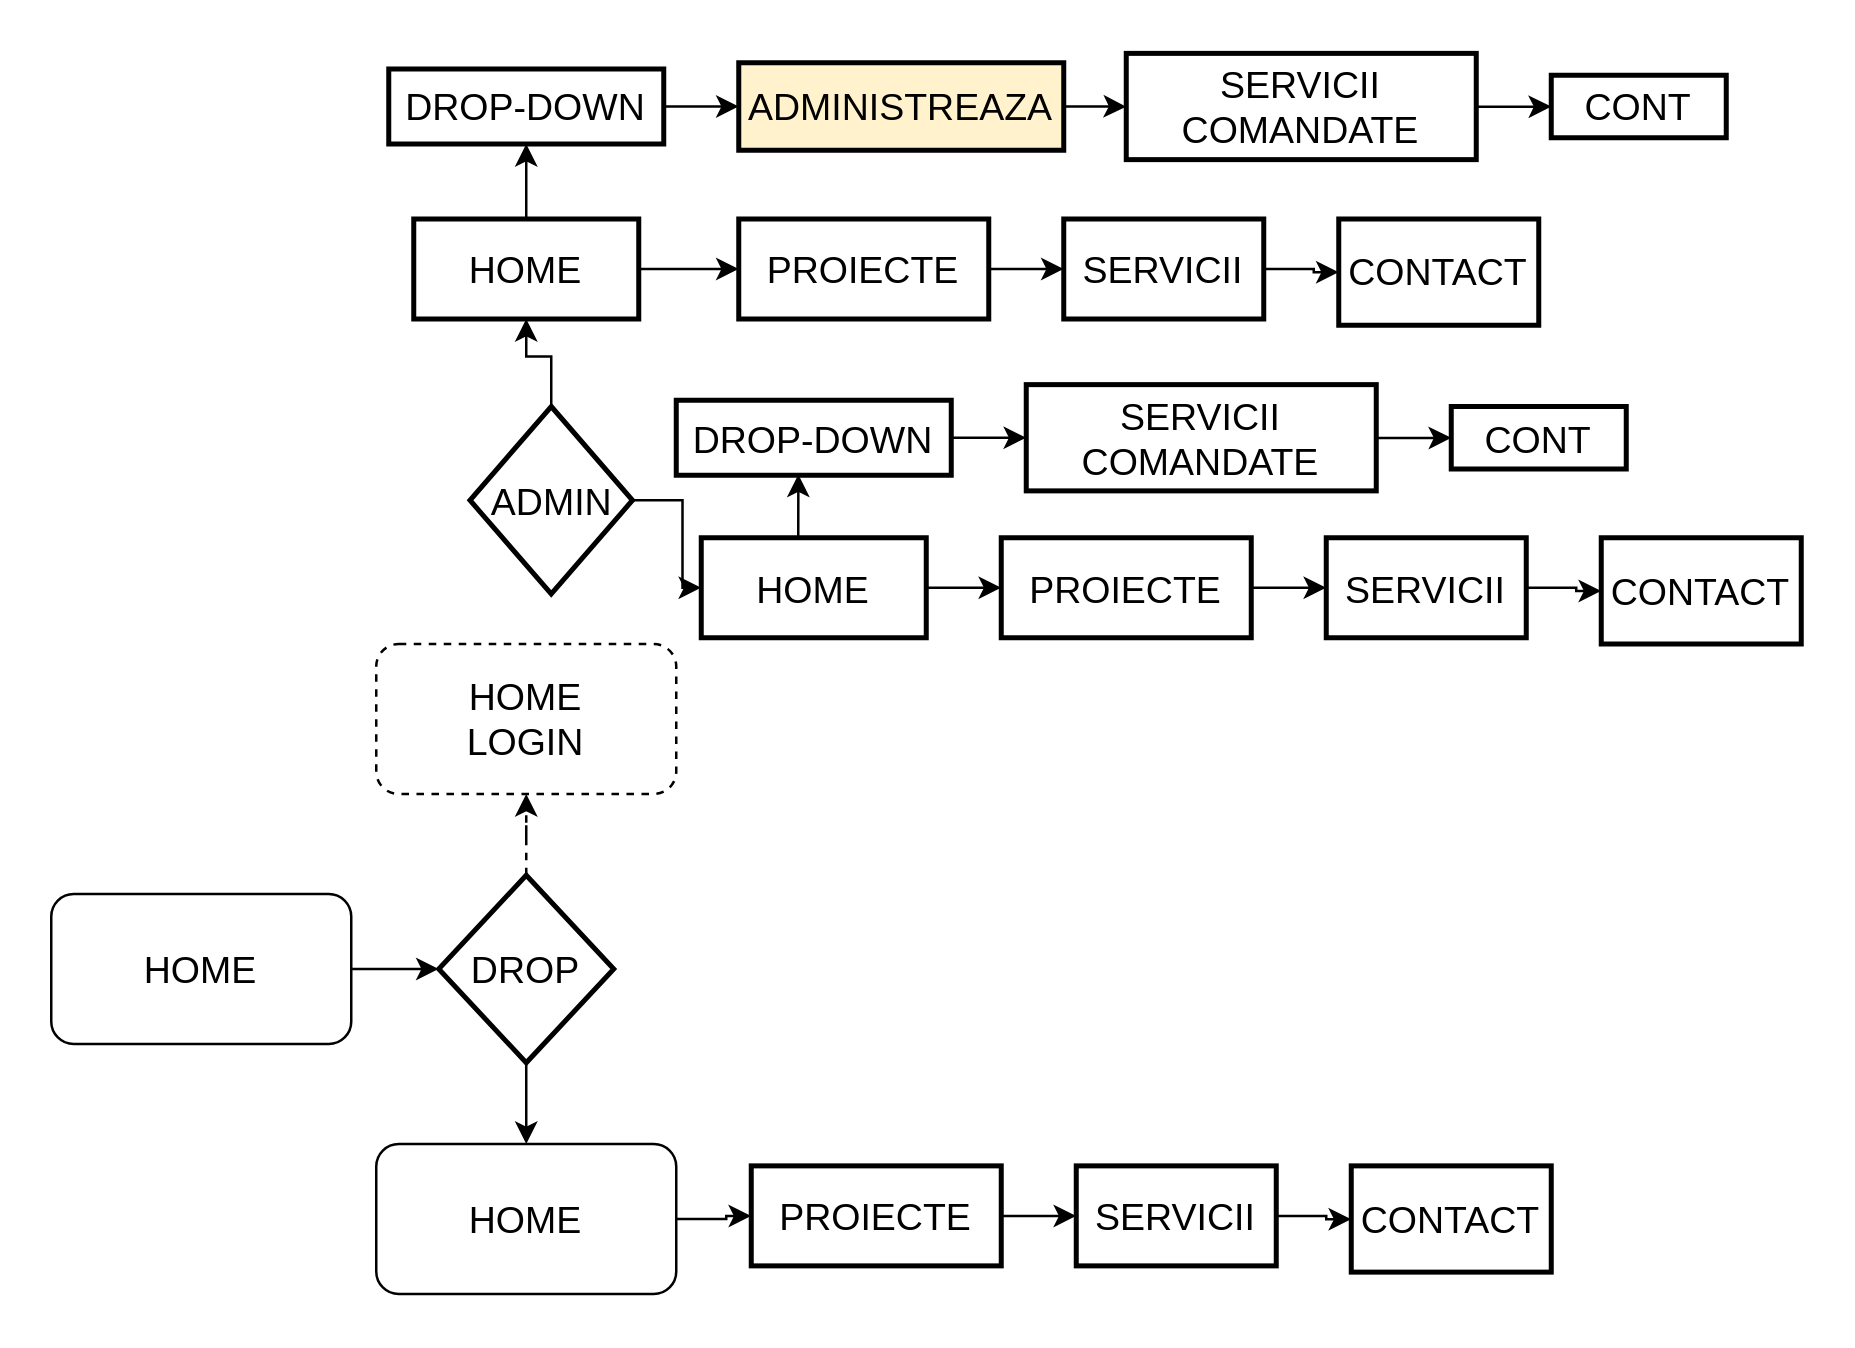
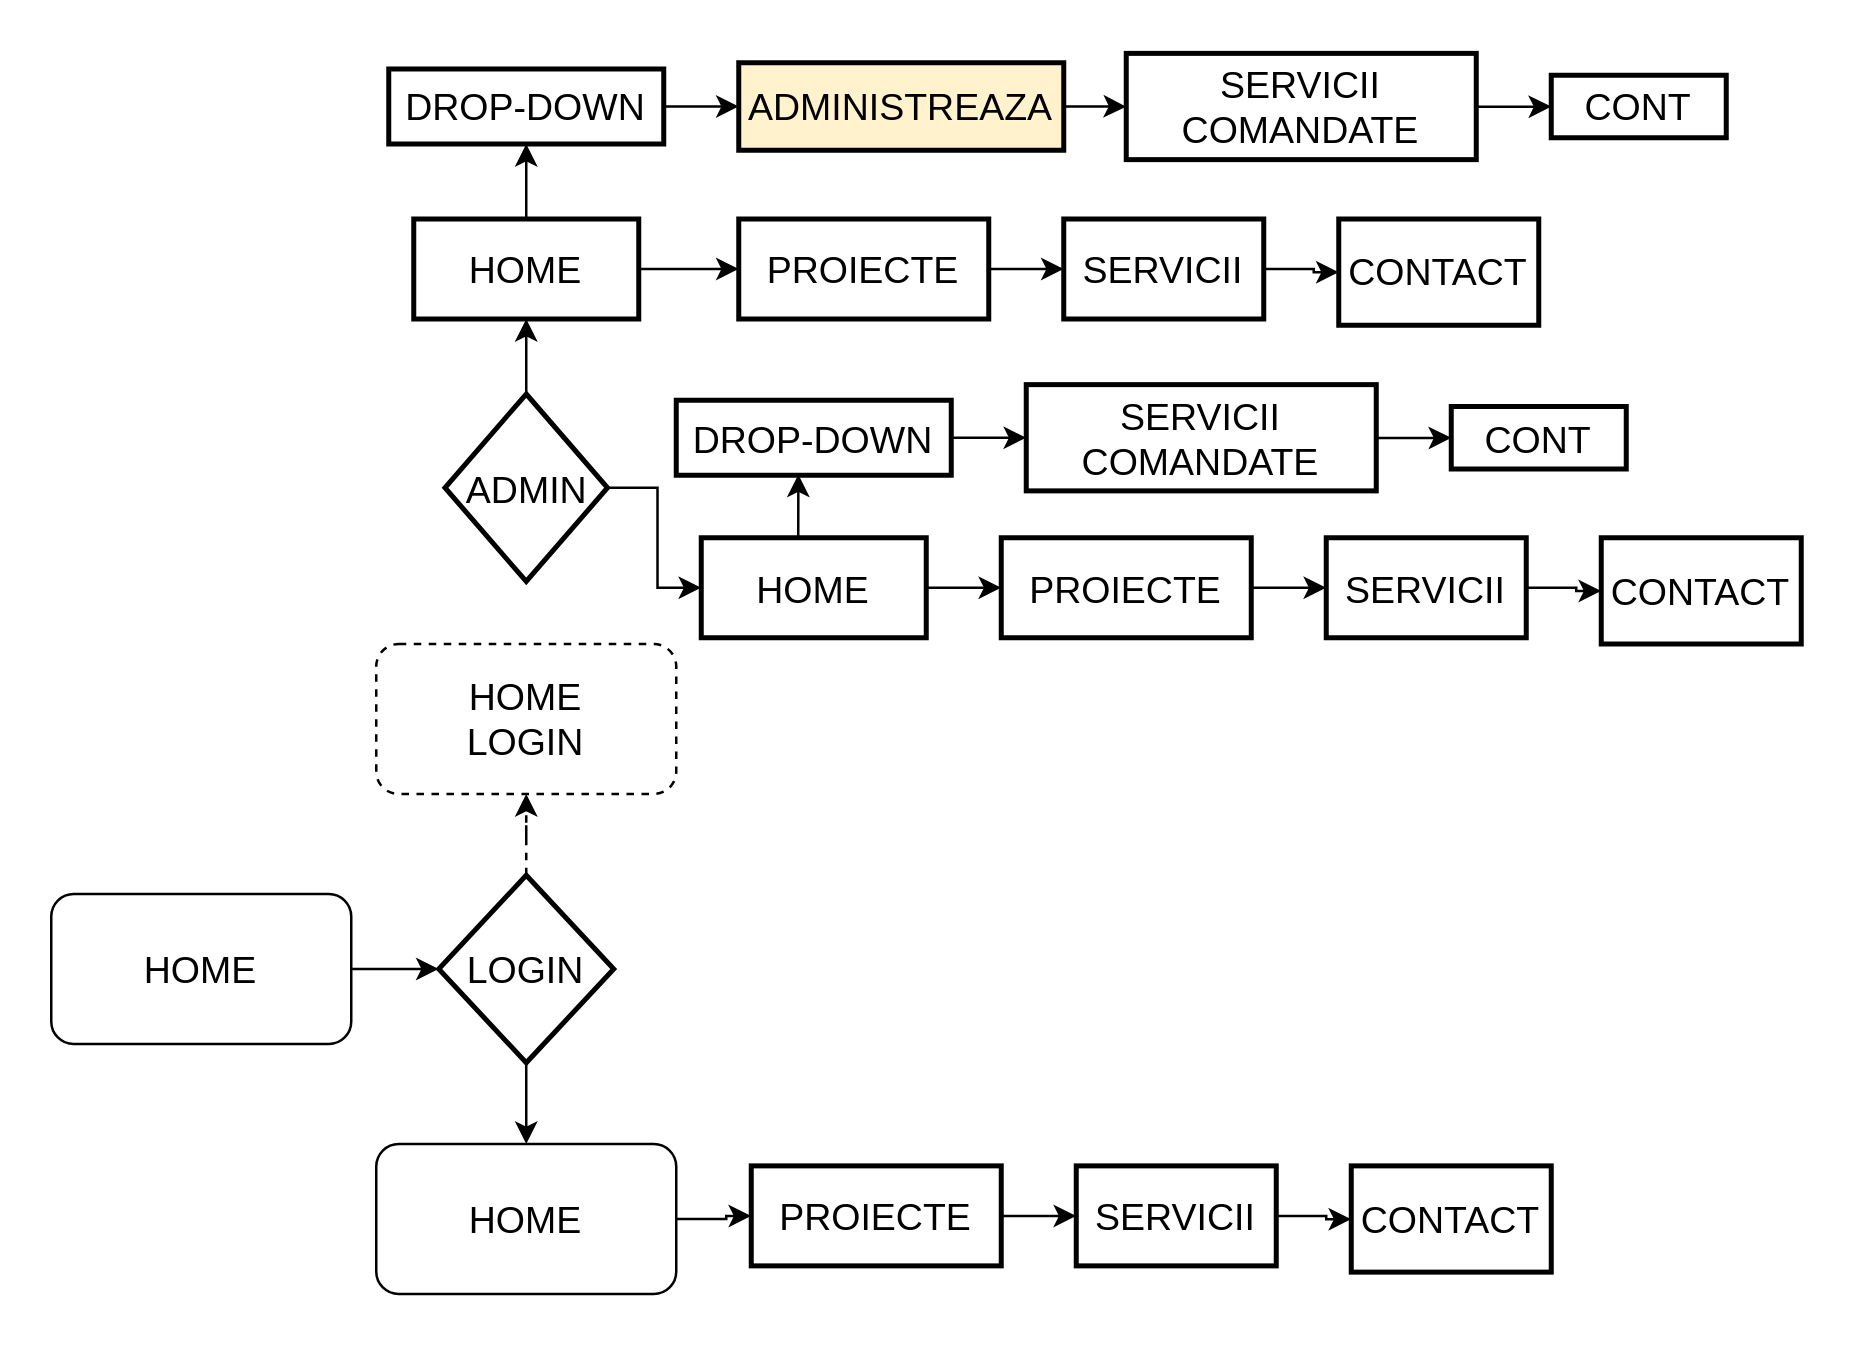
node "ADMIN": moved (551, 500) -> (526, 488)
node "DROP": label "DROP" -> "LOGIN"
